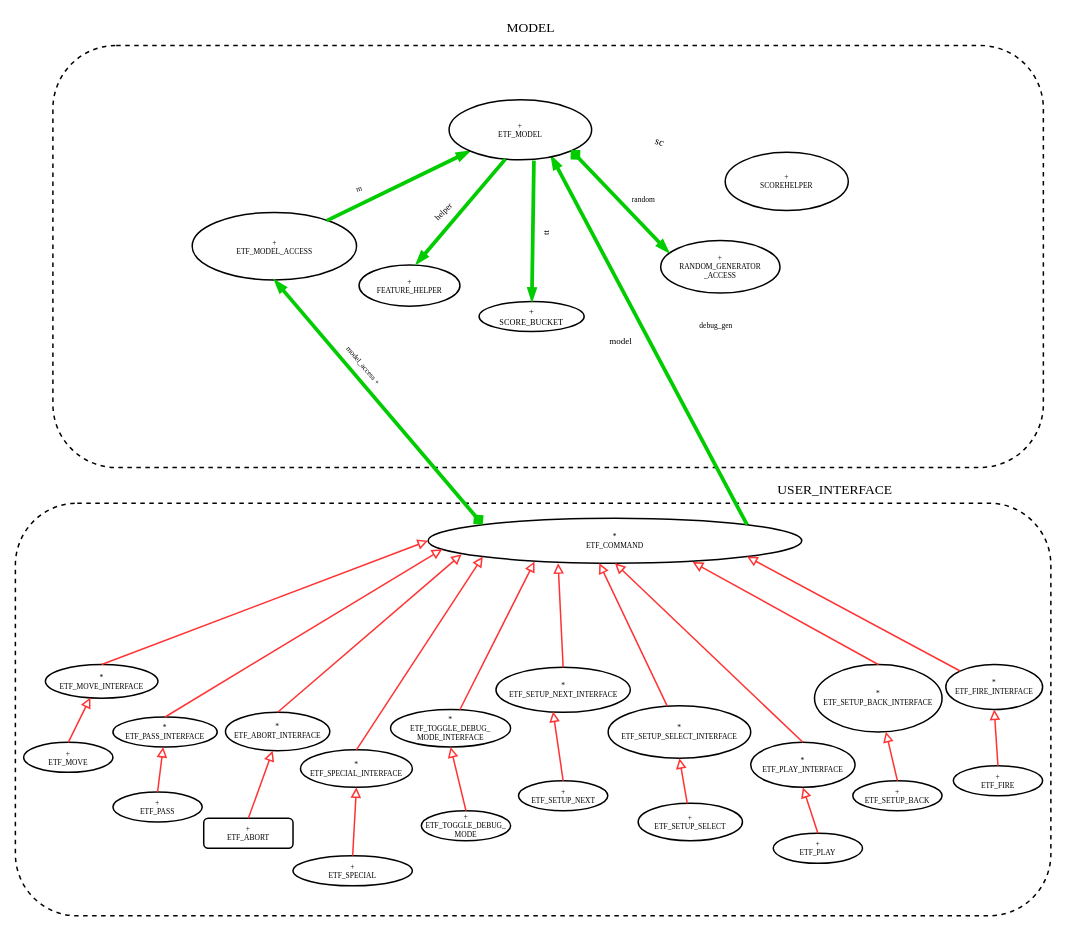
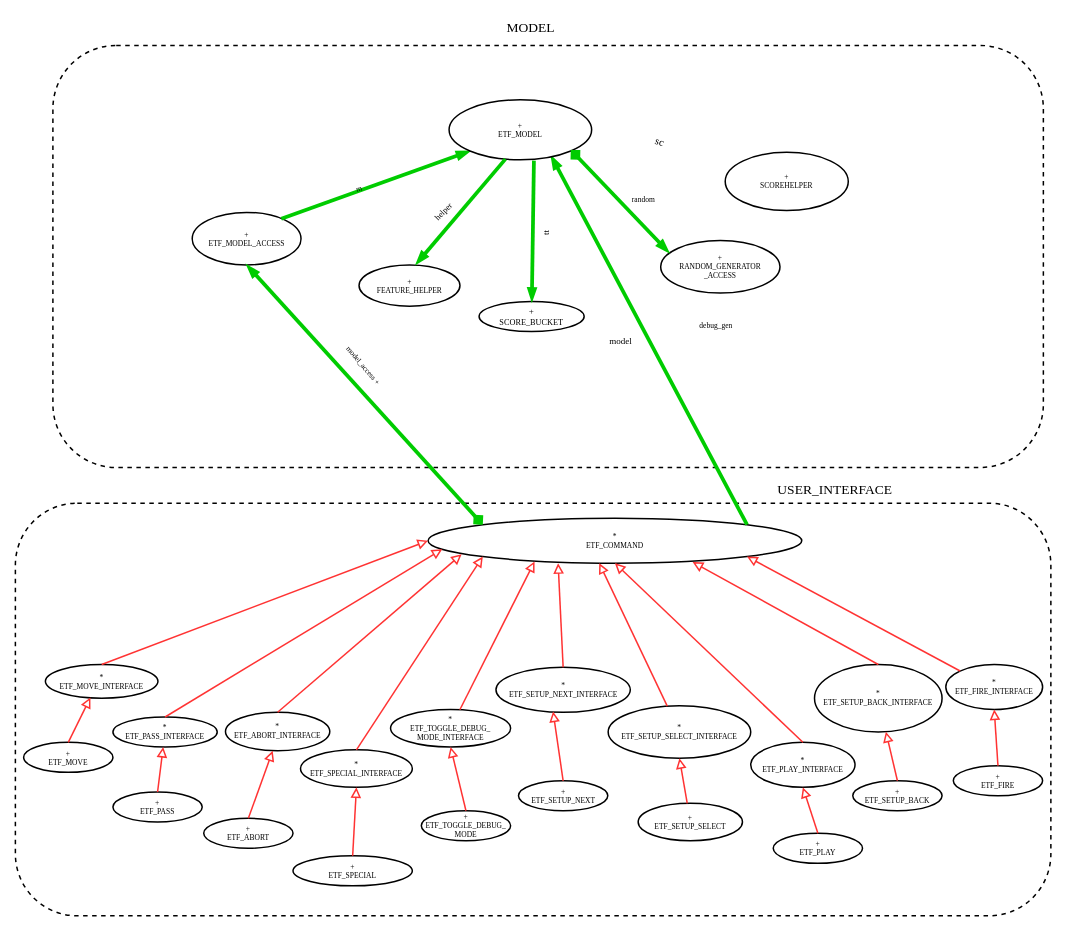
node "+ ETF_MODEL_ACCESS": size 164x68 -> 109x53
node "+ ETF_ABORT": shape rounded rectangle -> ellipse
